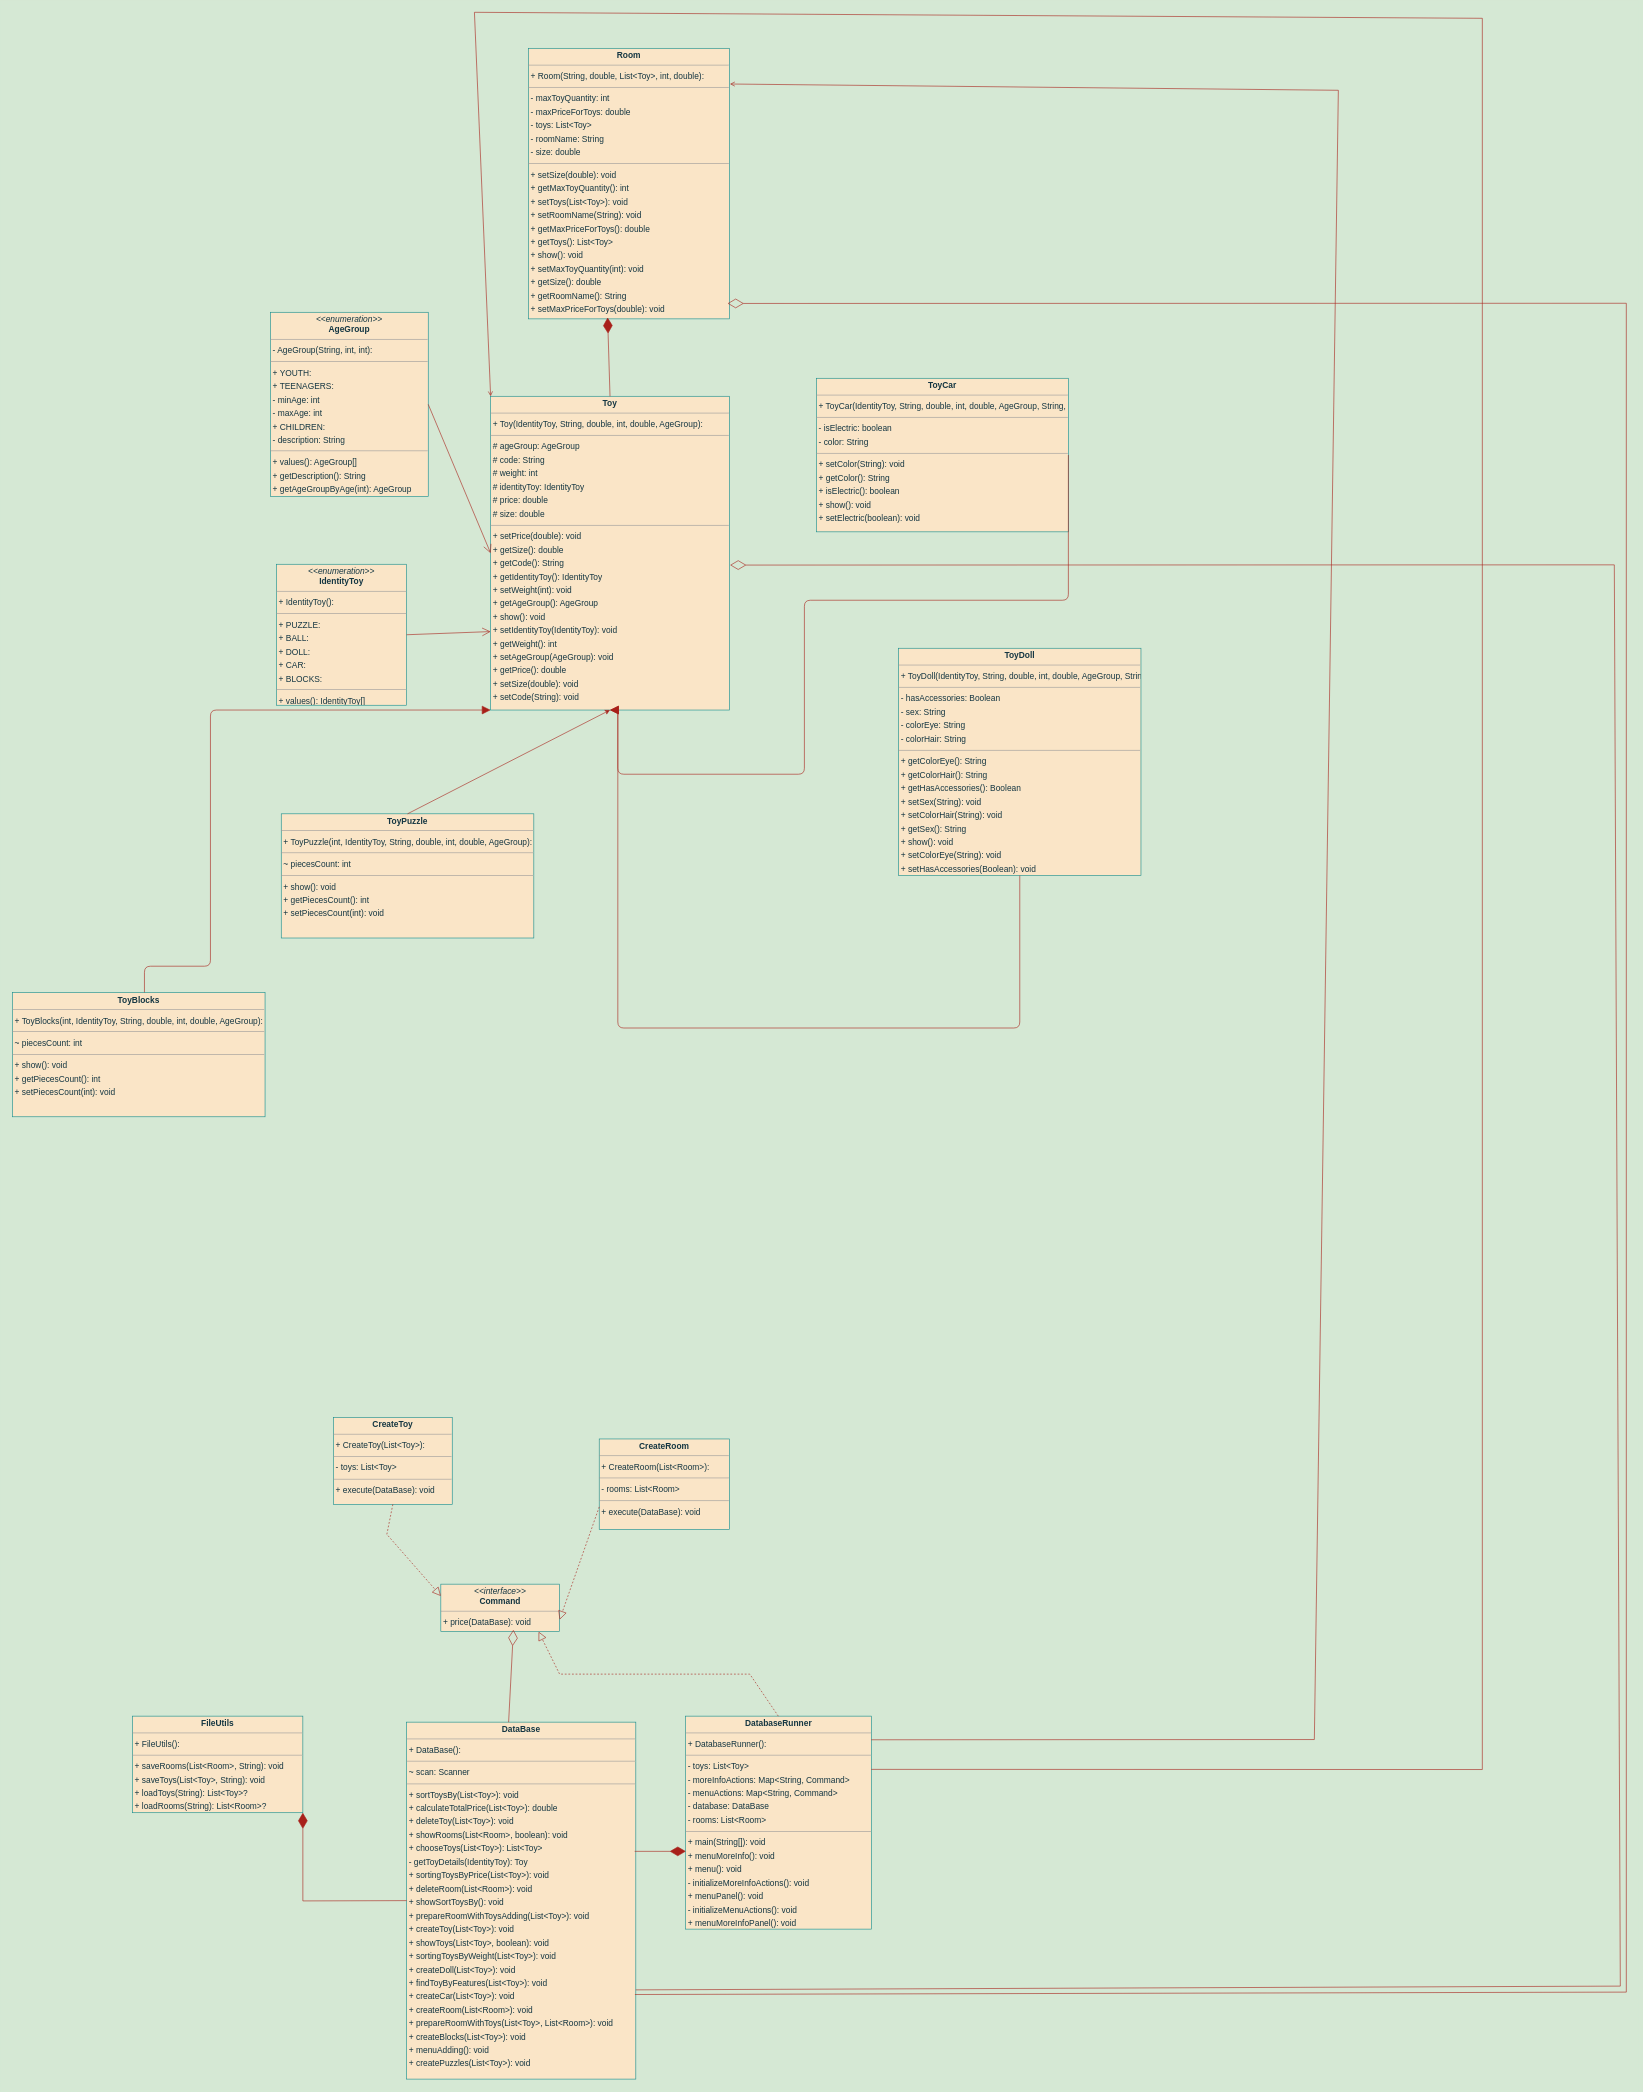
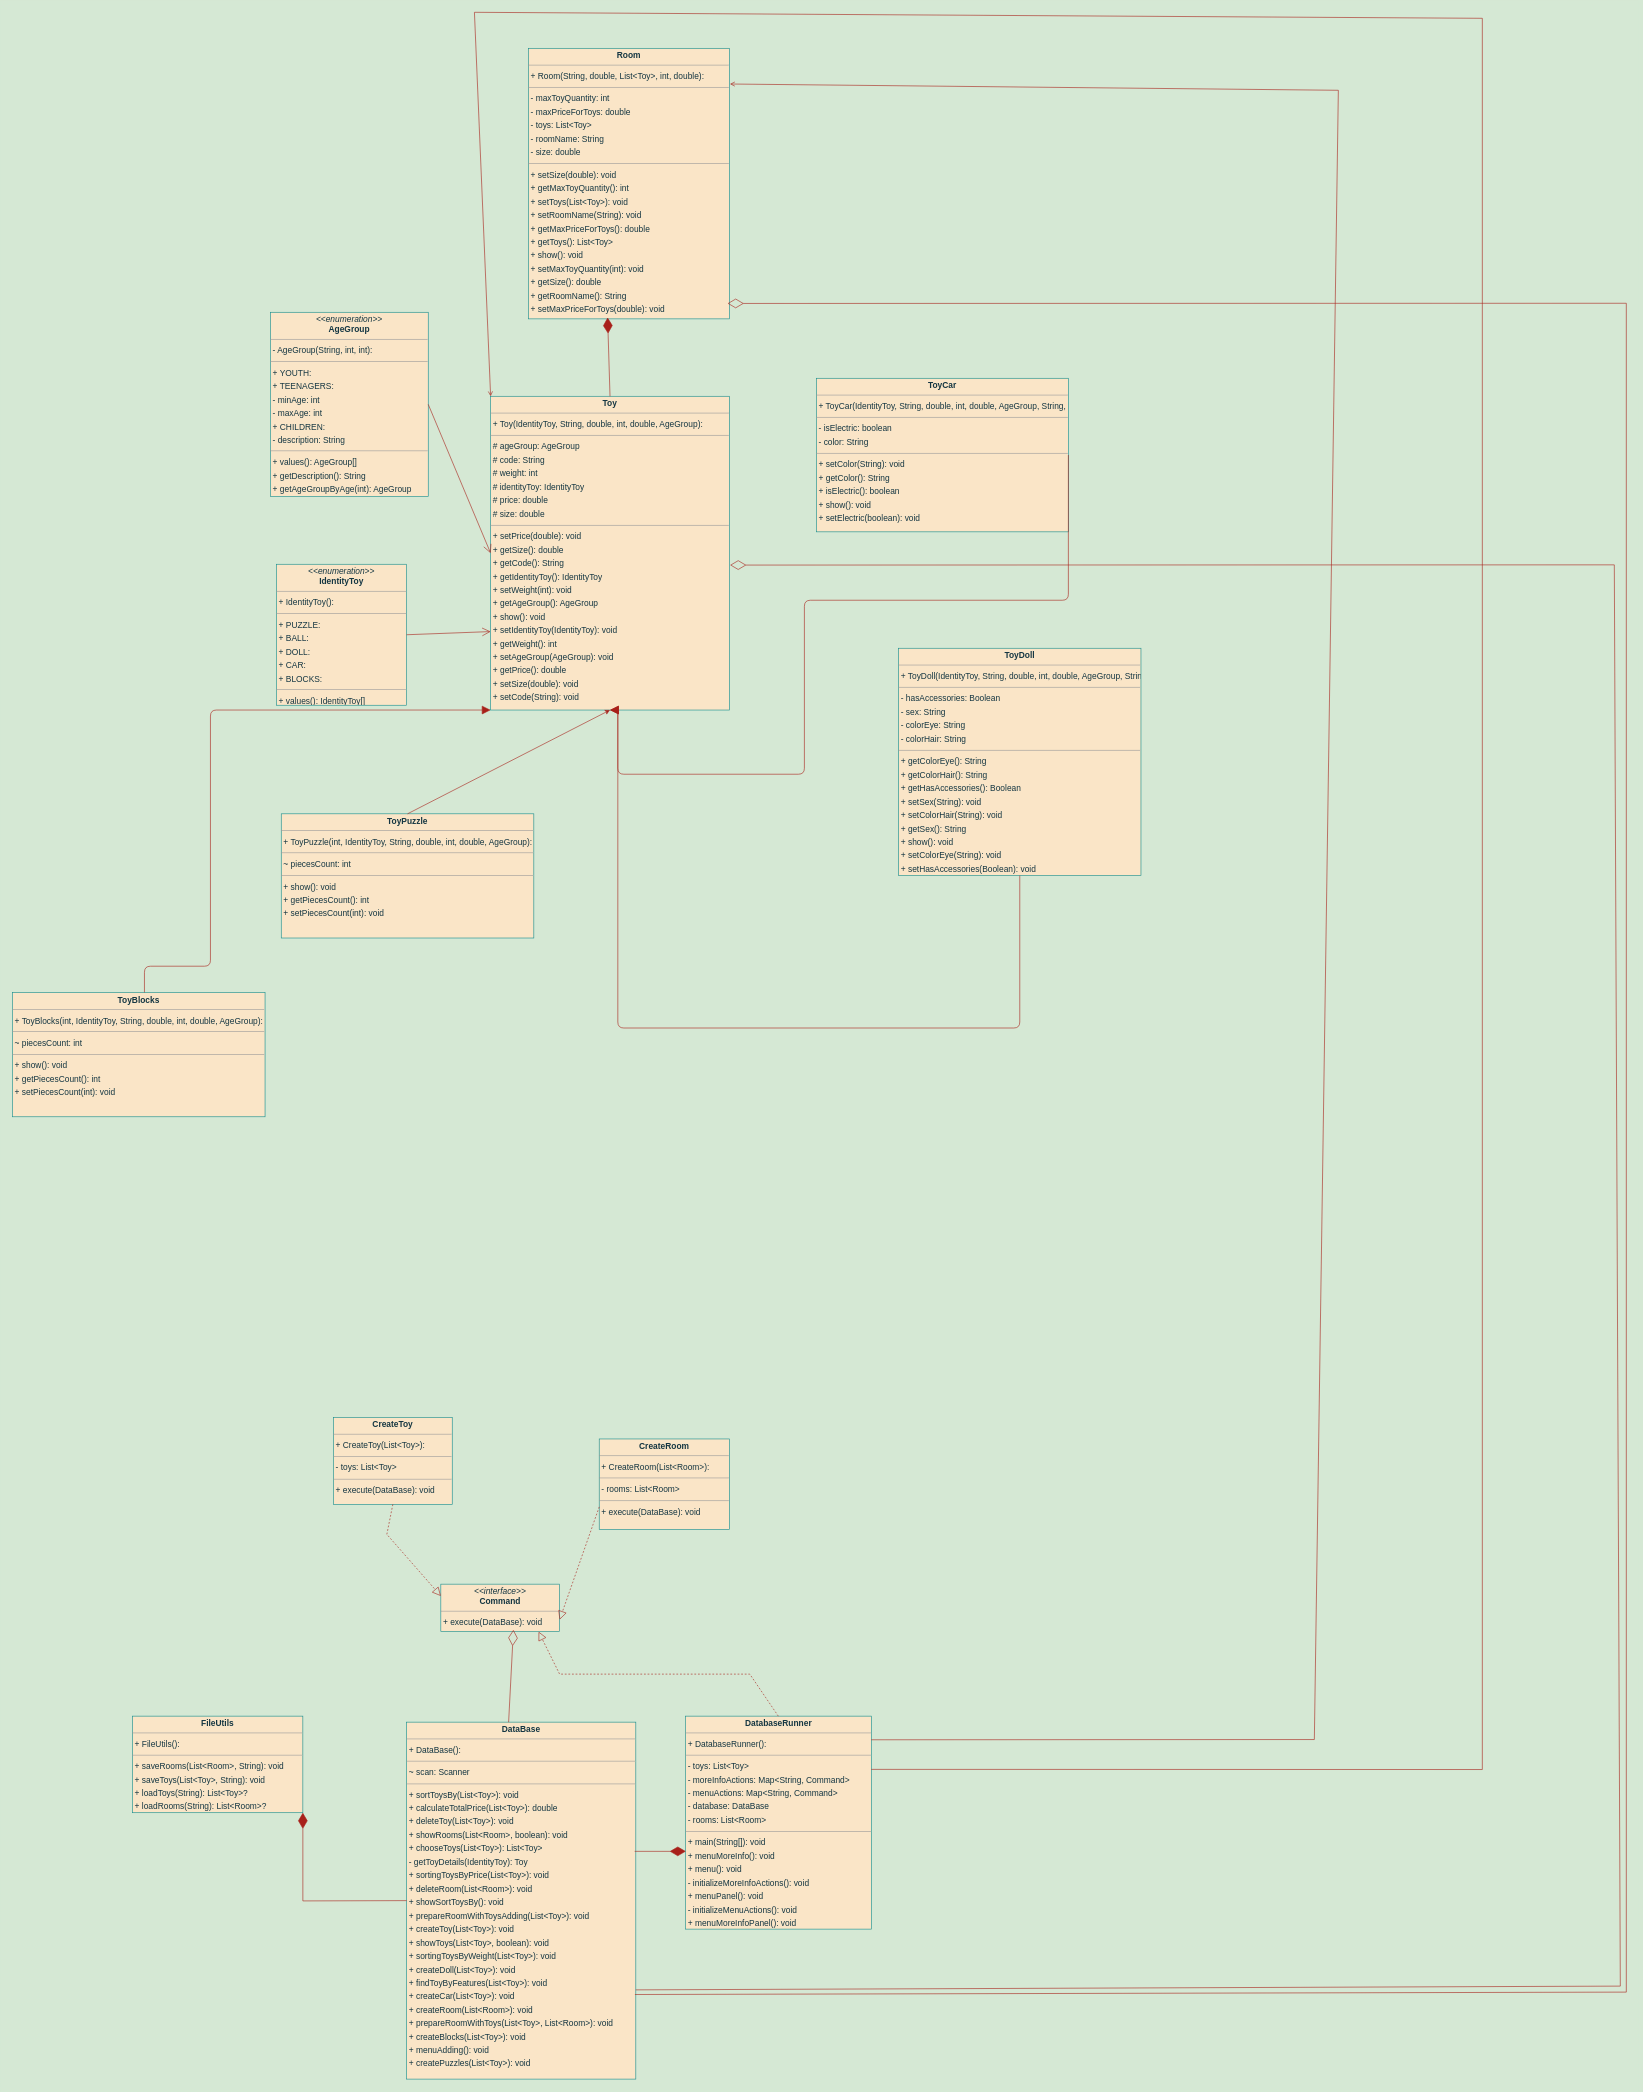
node "<<interface>> Command + price(DataBase): void": label "<<interface>> Command + price(DataBase): void" -> "<<interface>> Command + execute(DataBase): void"
